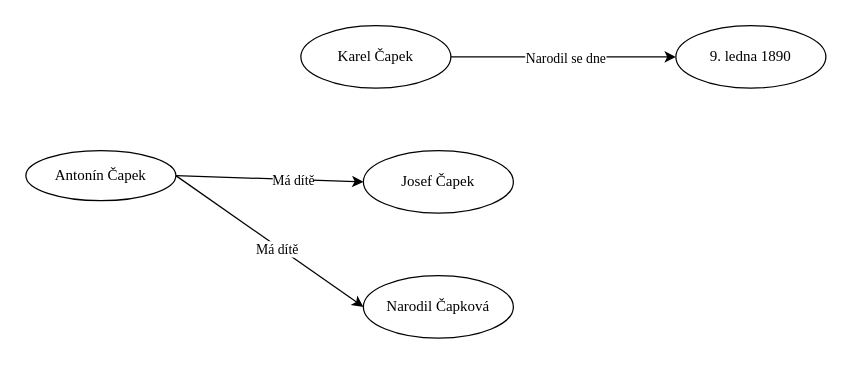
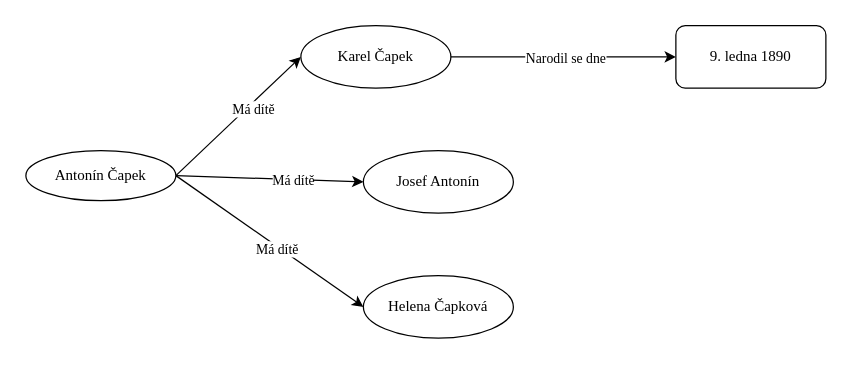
node "9. ledna 1890": shape ellipse -> rounded rectangle
edge "Antonín Čapek" -> "Karel Čapek": added, label "Má dítě"
node "Josef Čapek": label "Josef Čapek" -> "Josef Antonín"
node "Narodil Čapková": label "Narodil Čapková" -> "Helena Čapková"
